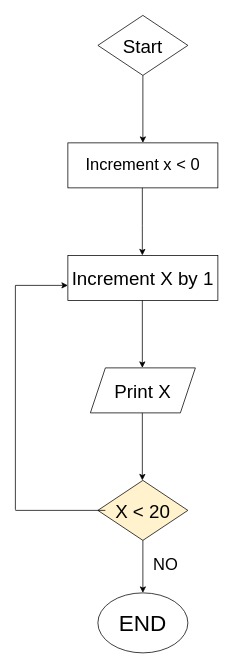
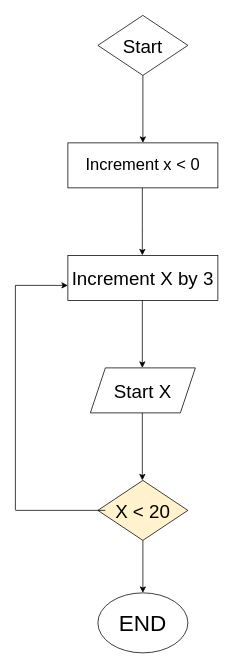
node "Increment X by 1": label "Increment X by 1" -> "Increment X by 3"
node "Print X": label "Print X" -> "Start X"
node "NO": removed
